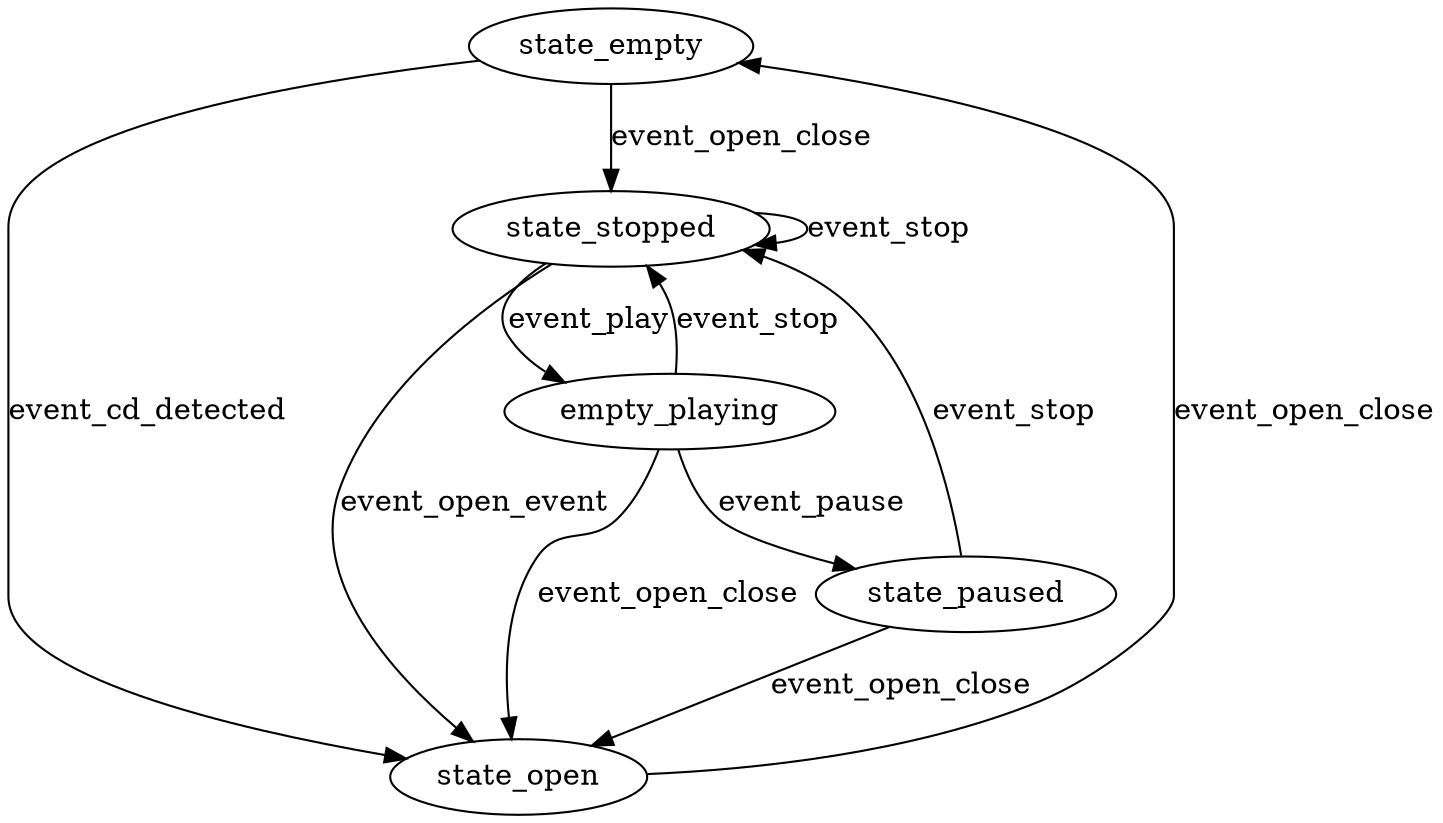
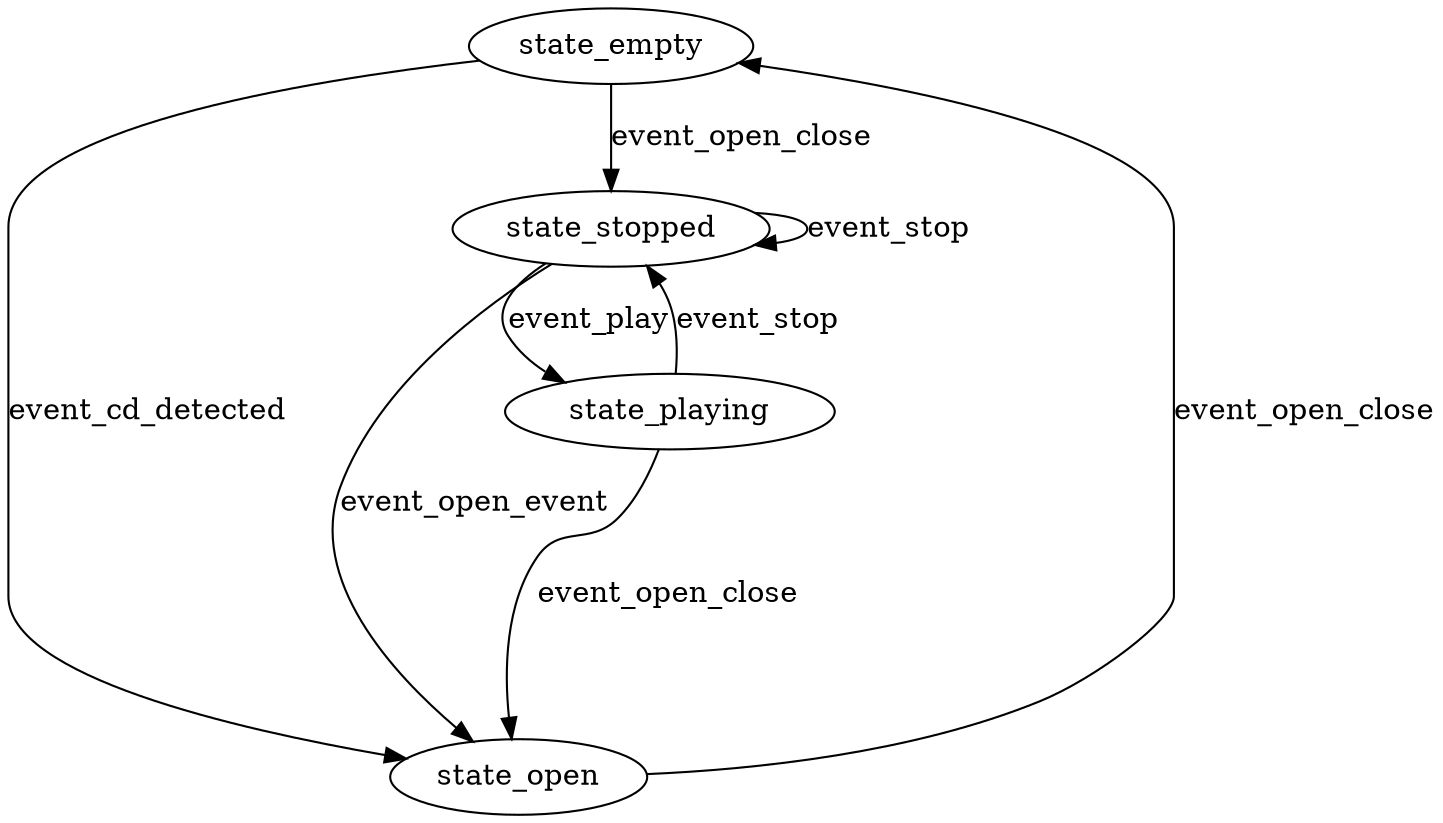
node "empty_playing": label "empty_playing" -> "state_playing"
node "state_paused": removed
